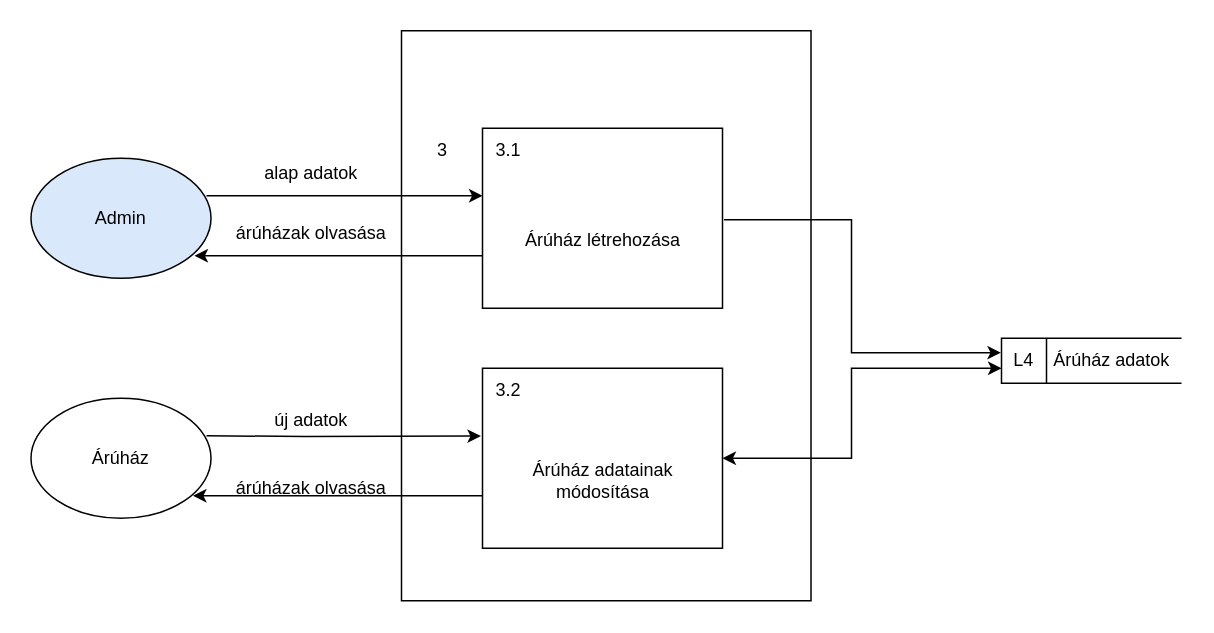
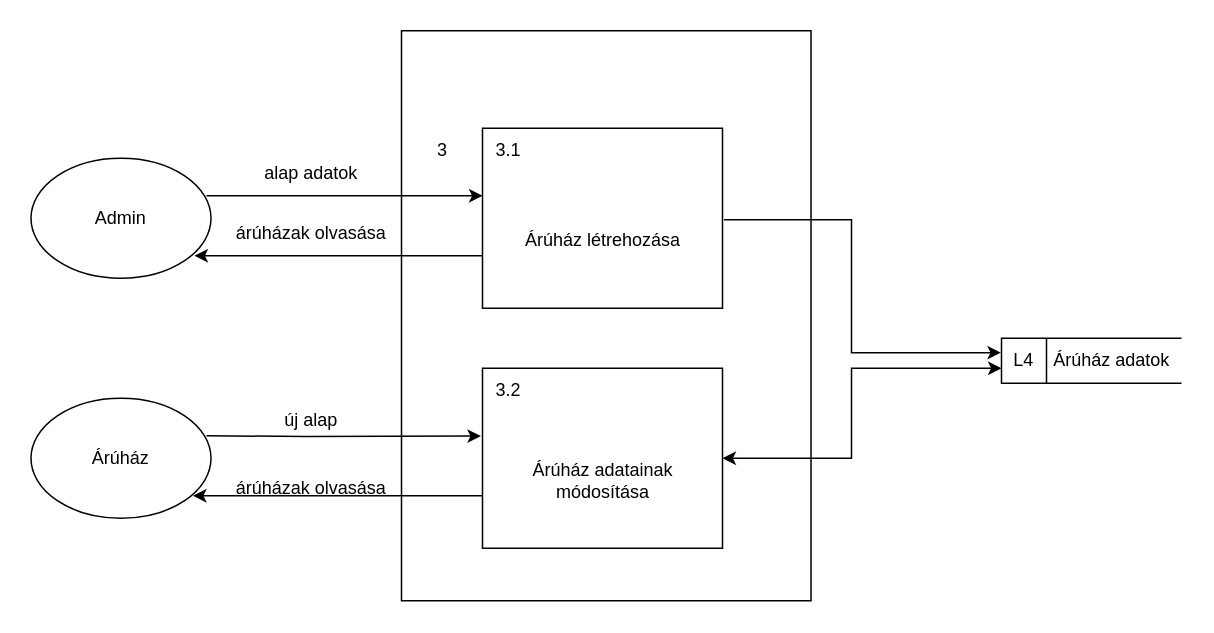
node "Admin": fillcolor #dae8fc -> #ffffff
node "új adatok": label "új adatok" -> "új alap"
